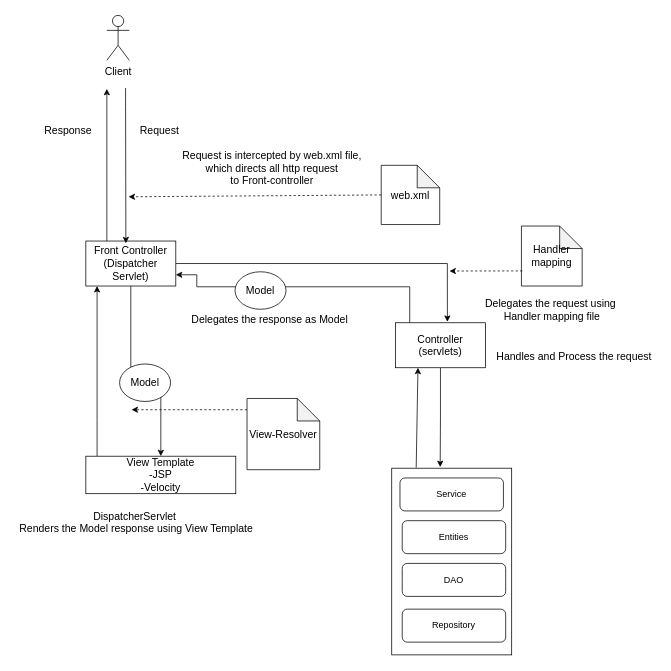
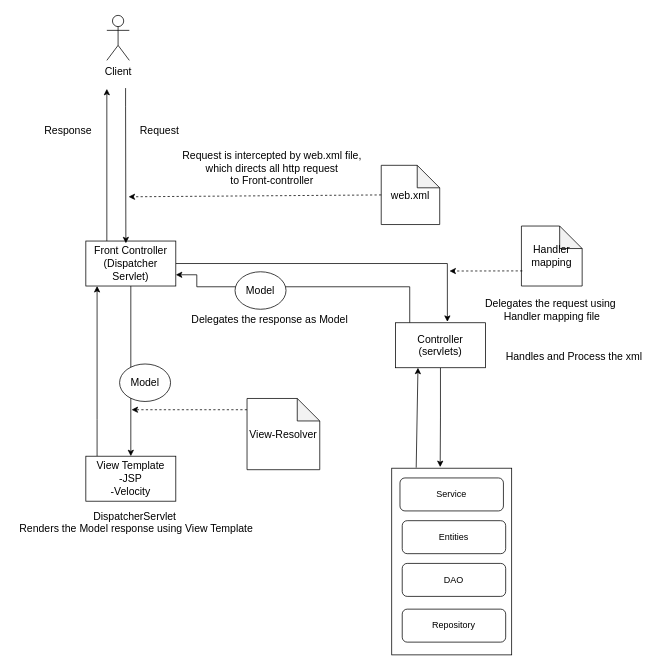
node "Handles and Process the request": label "Handles and Process the request" -> "Handles and Process the xml"
node "View Template -JSP -Velocity": size 150x38 -> 90x45
